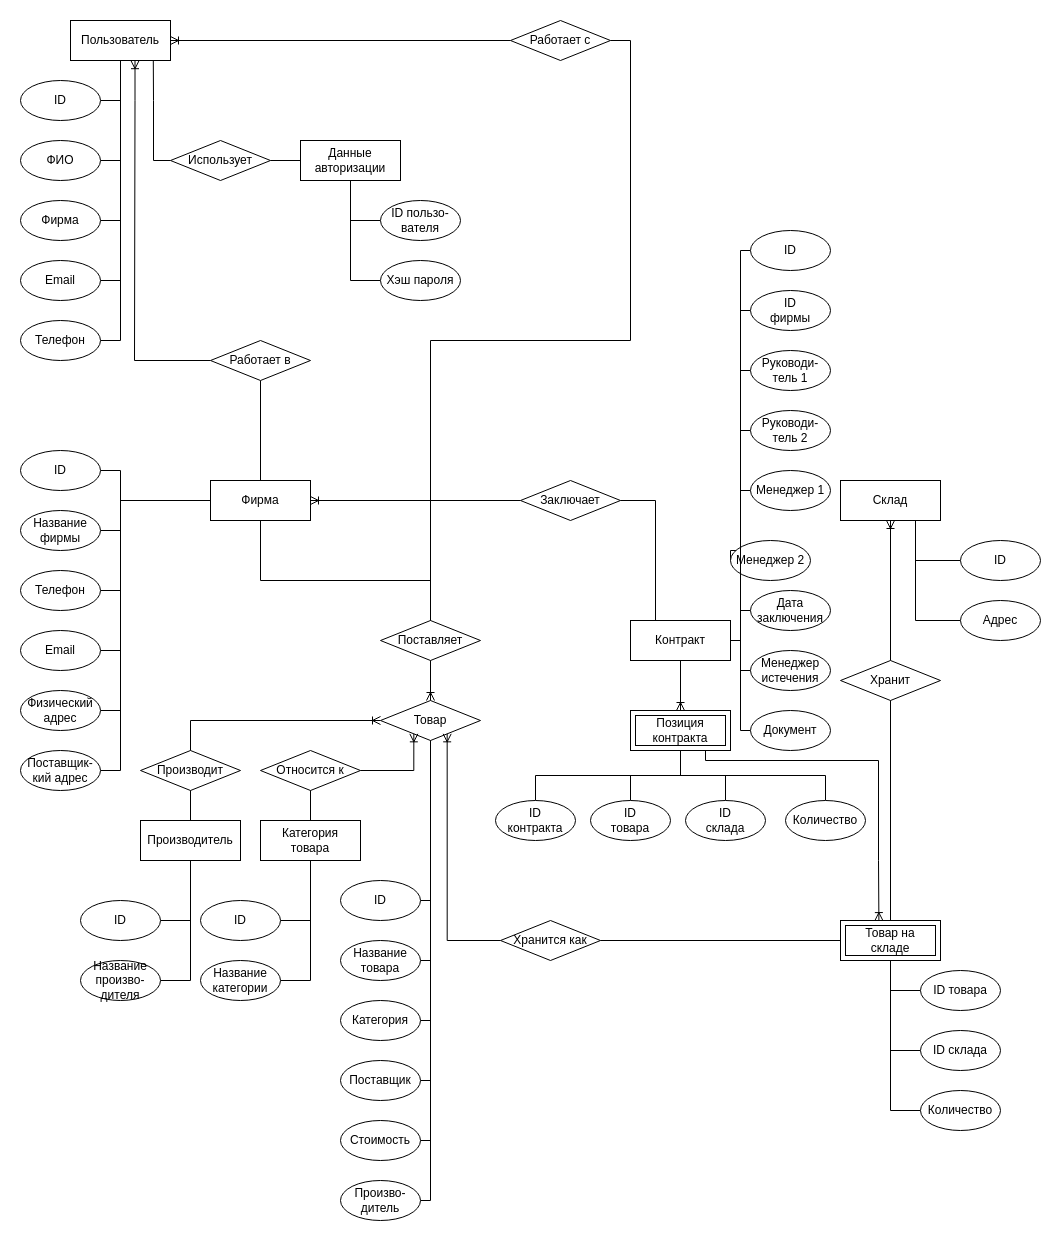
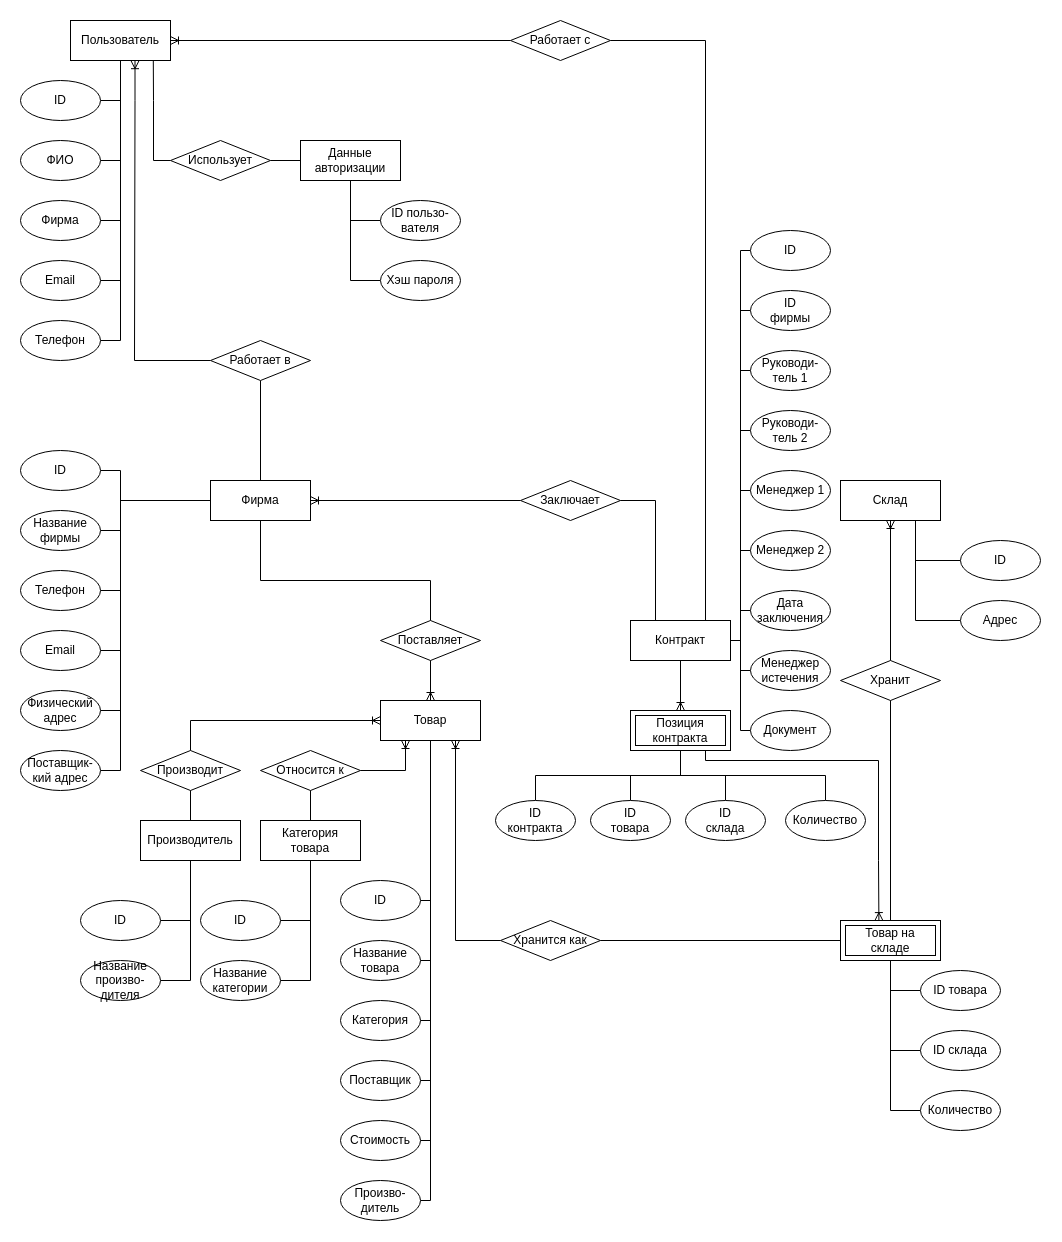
edge "Работает с" -- "Поставляет": now "Работает с" -- "Контракт"
node "Менеджер 2": moved (771, 561) -> (791, 551)
node "Товар": shape diamond -> rectangle
